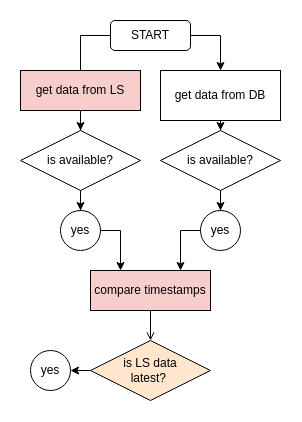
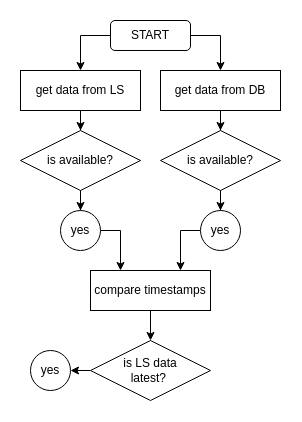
edge "START" -- "get data from LS": arrowhead none -> classic
node "get data from LS": fillcolor #f8cecc -> #ffffff
node "get data from DB": size 120x50 -> 120x40
node "compare timestamps": fillcolor #f8cecc -> #ffffff
edge "compare timestamps" -> "is LS data latest?": arrowhead open -> classic
node "is LS data latest?": fillcolor #ffe6cc -> #ffffff
